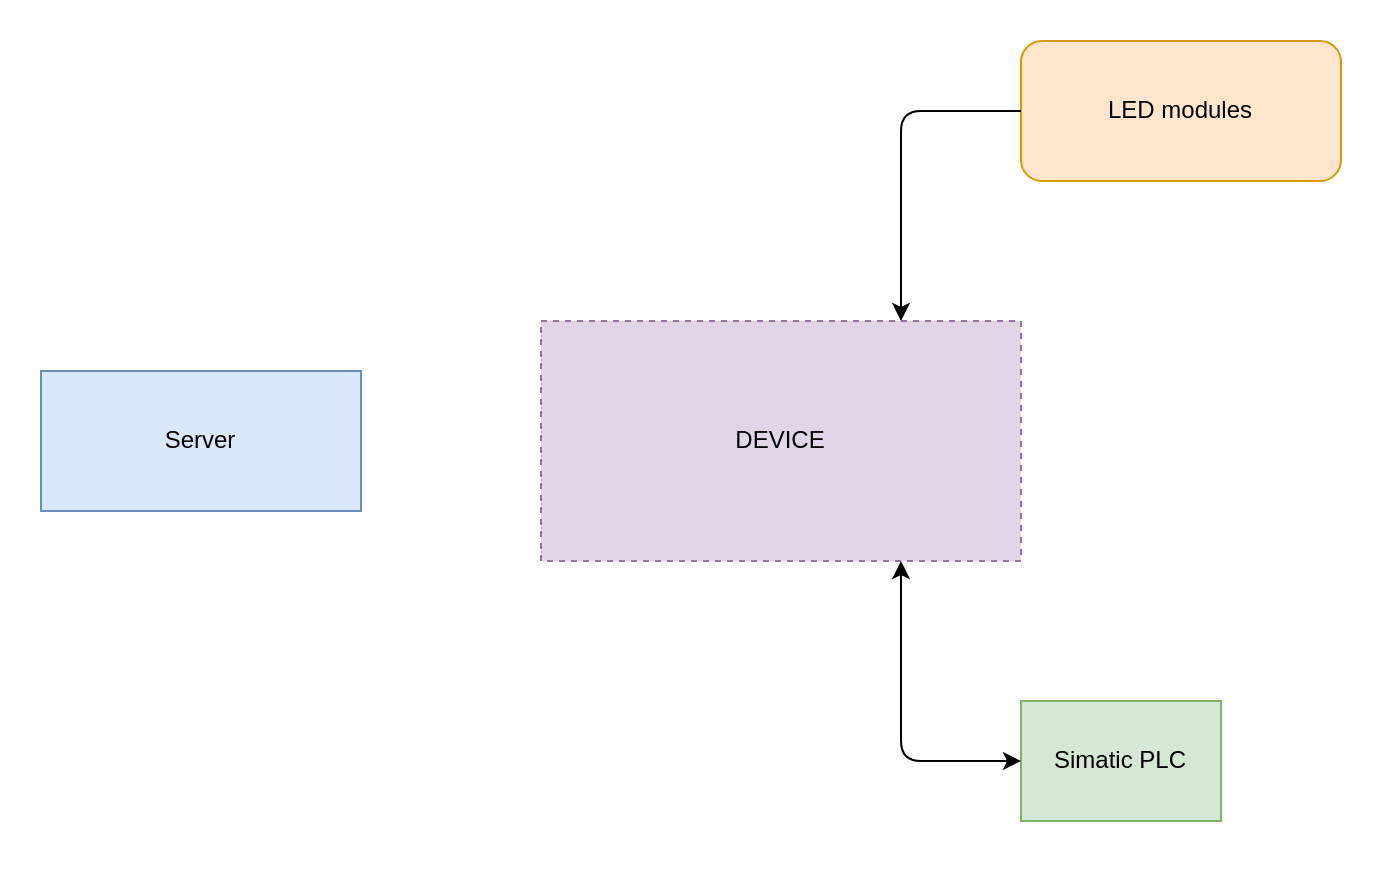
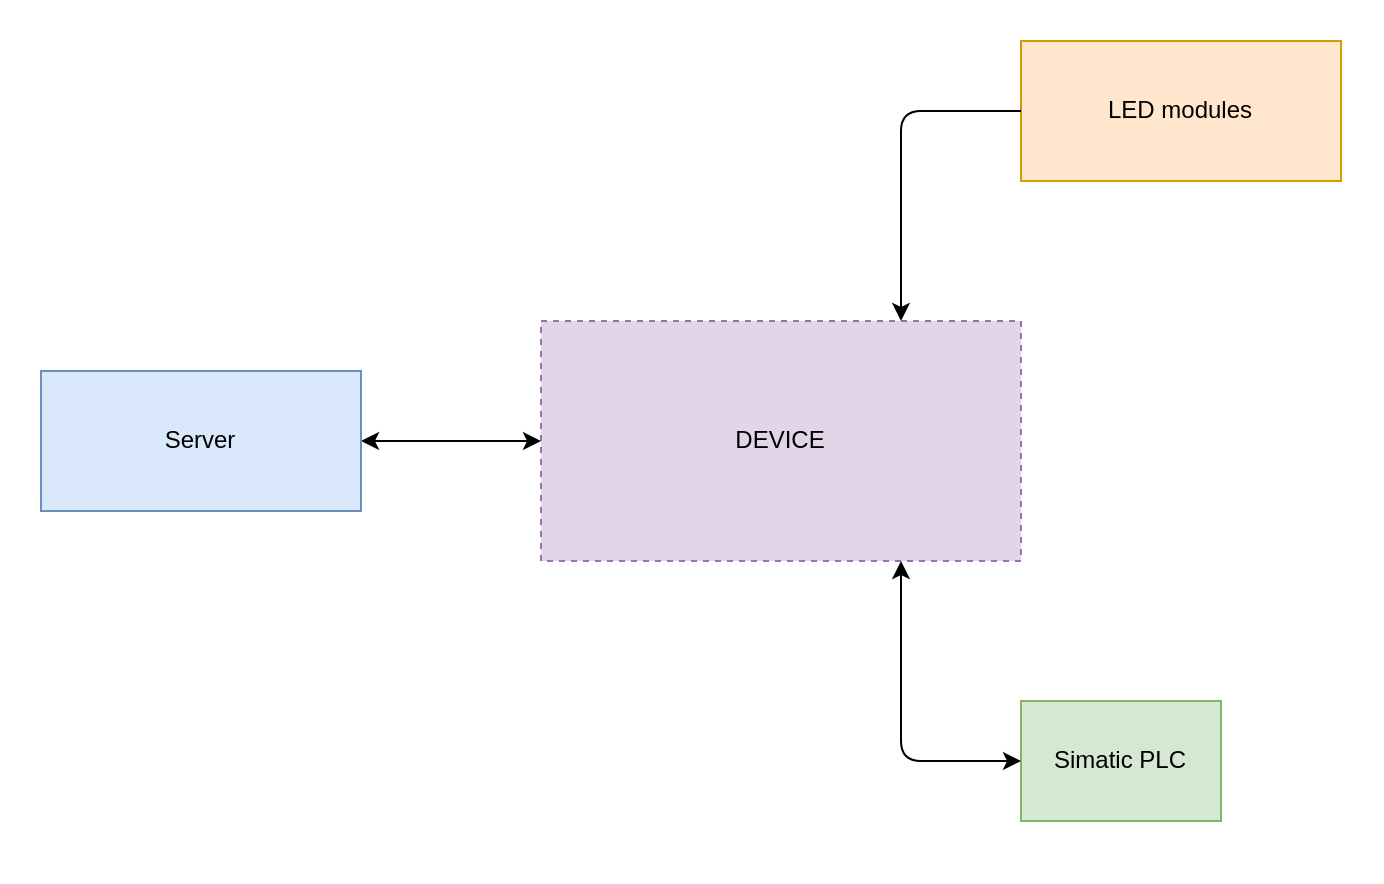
node "LED modules": shape rounded rectangle -> rectangle
edge "Server" -- "DEVICE": added
